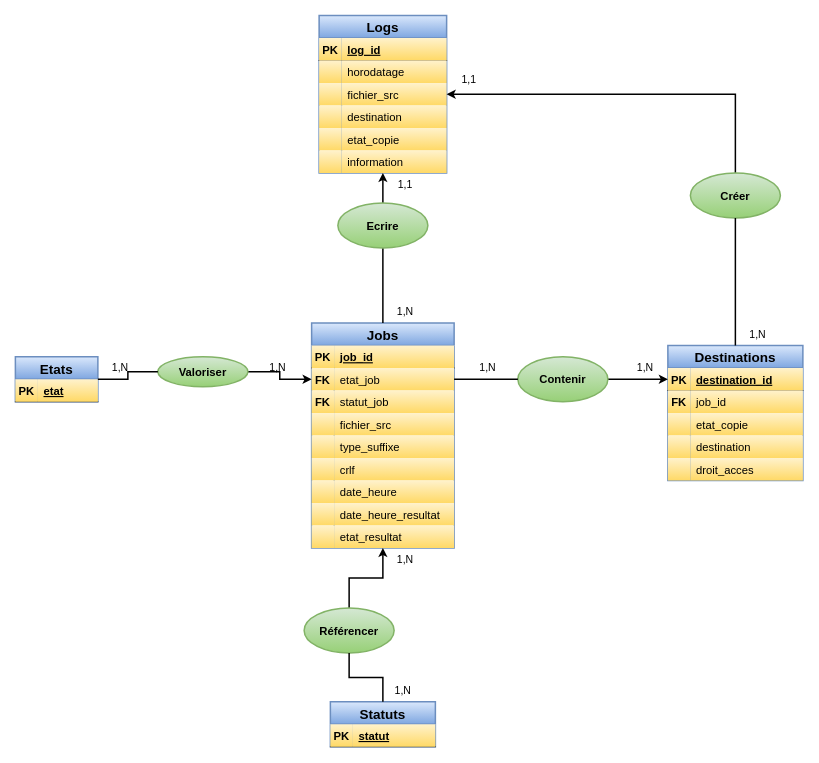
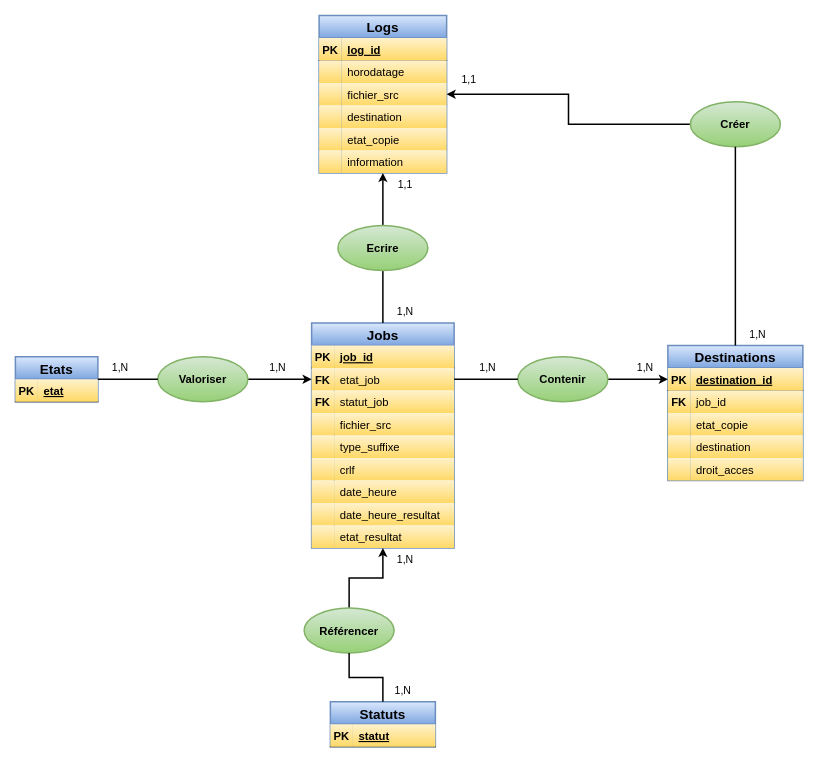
node "Créer": moved (735, 195) -> (735, 124)
node "Ecrire": moved (383, 225) -> (383, 248)
node "Valoriser": size 90x30 -> 90x45
